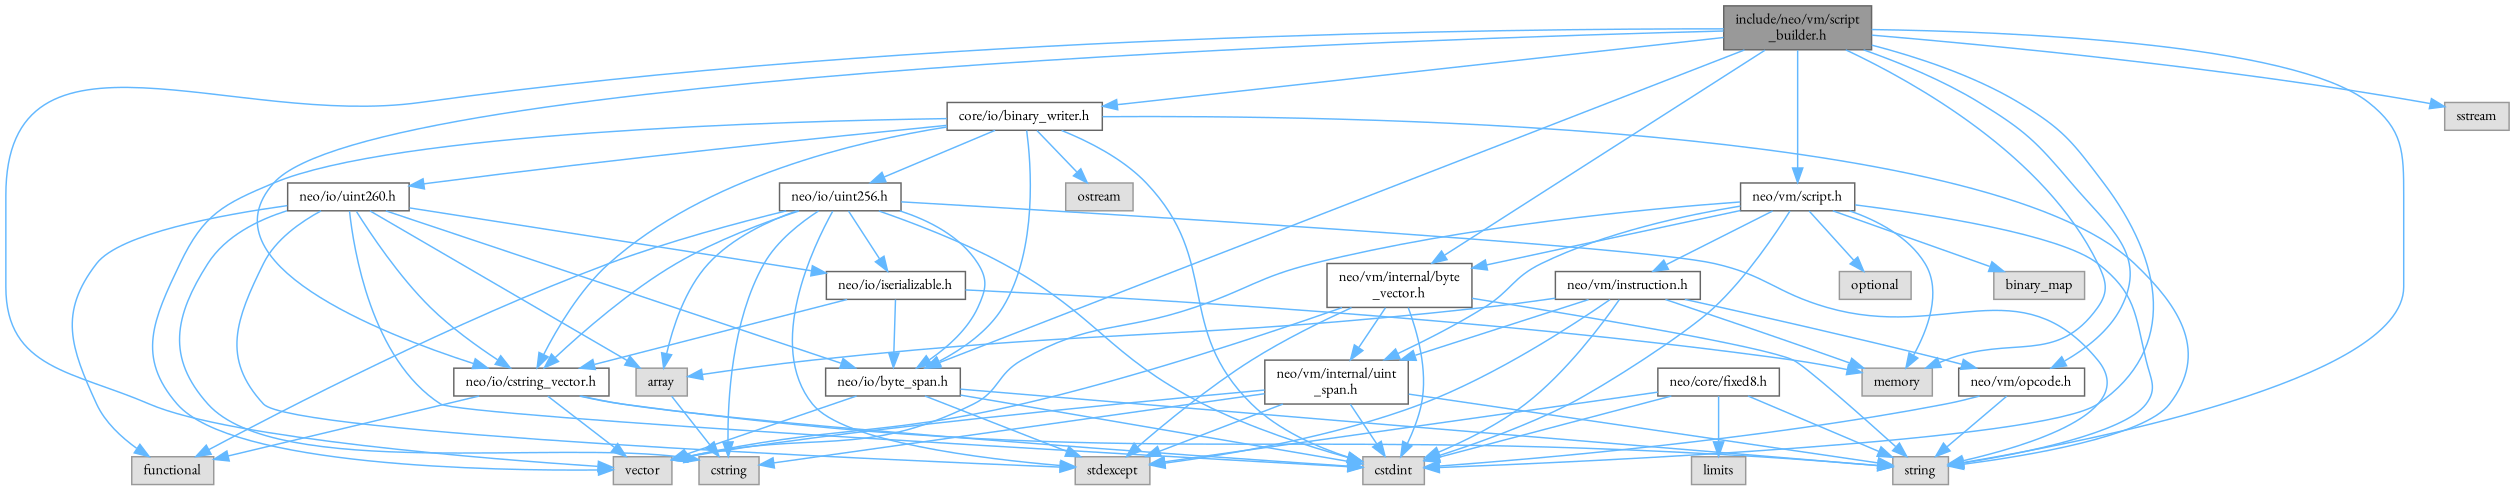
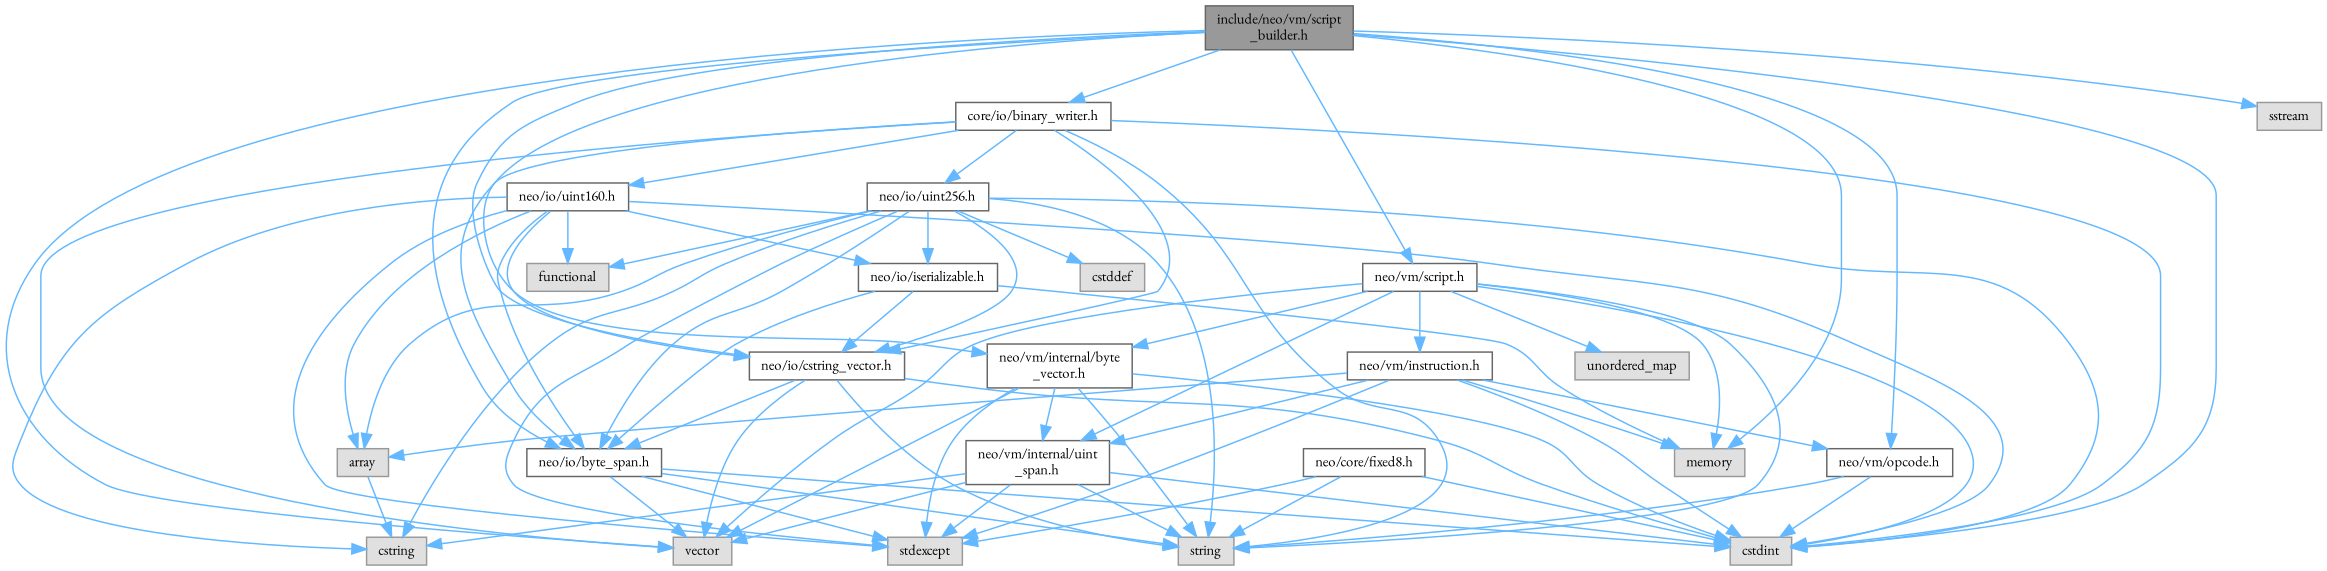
edge "include/neo/vm/script _builder.h" -> "string": removed
node "neo/io/uint260.h": label "neo/io/uint260.h" -> "neo/io/uint160.h"
node "ostream": removed
node "cstddef": added
node "optional": removed
node "binary_map": label "binary_map" -> "unordered_map"
edge "neo/io/cstring_vector.h" -> "functional": now "neo/io/cstring_vector.h" -> "neo/io/byte_span.h"
node "limits": removed
